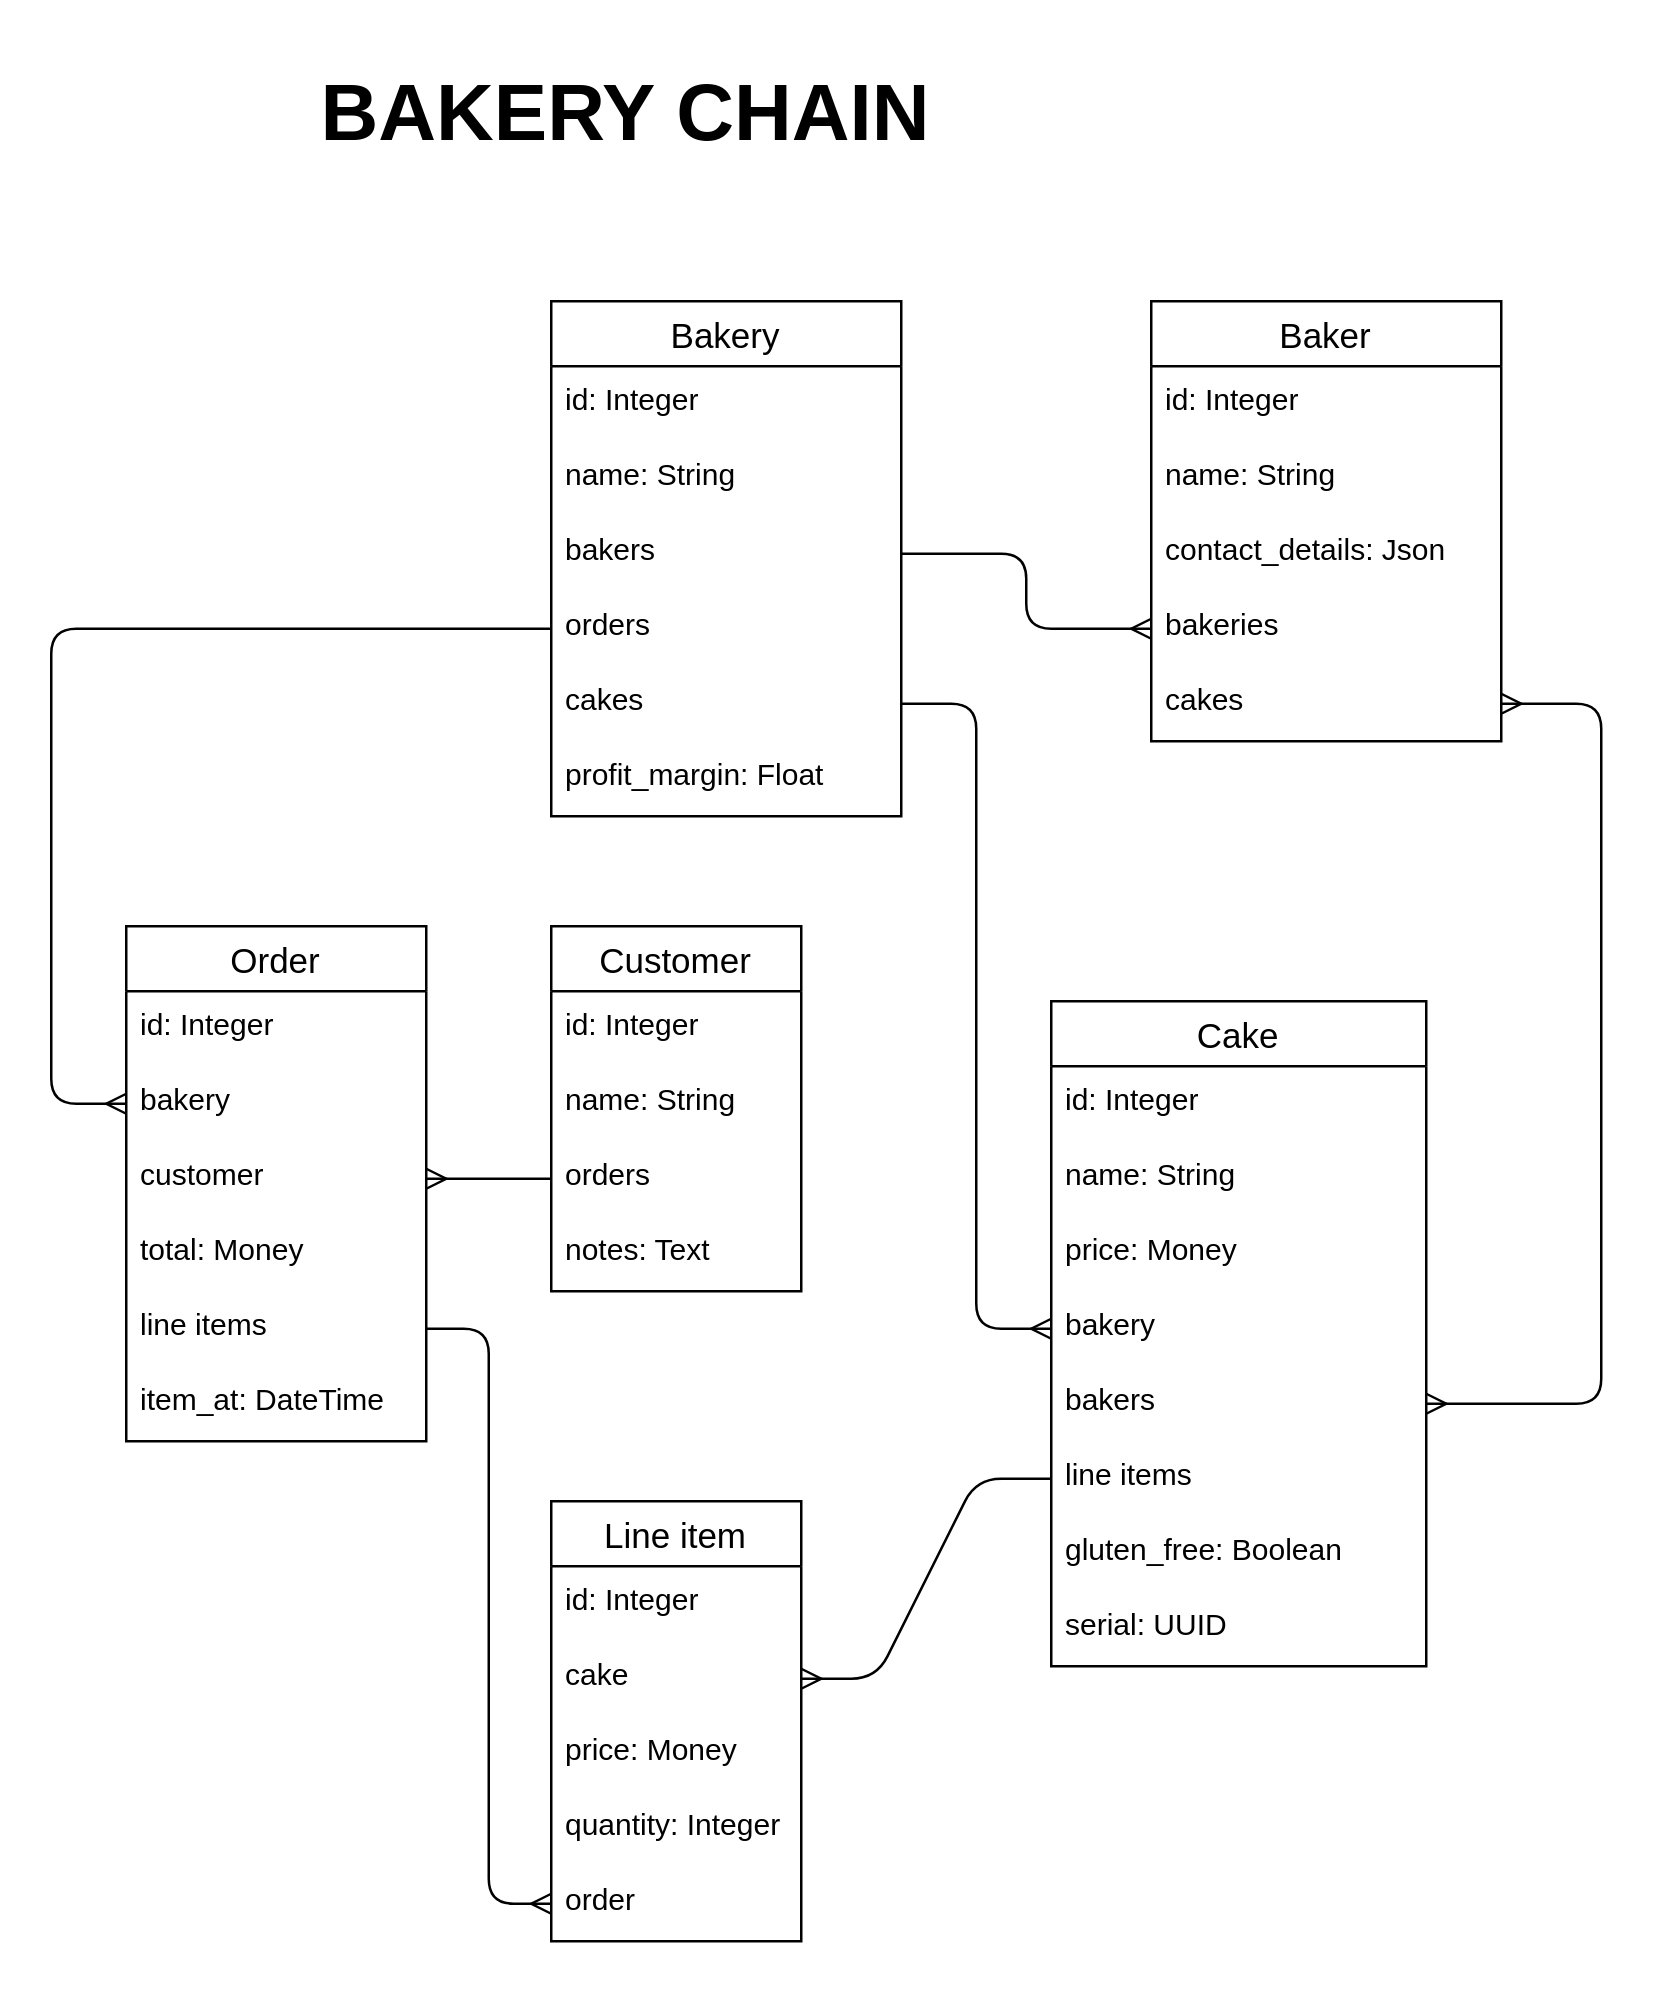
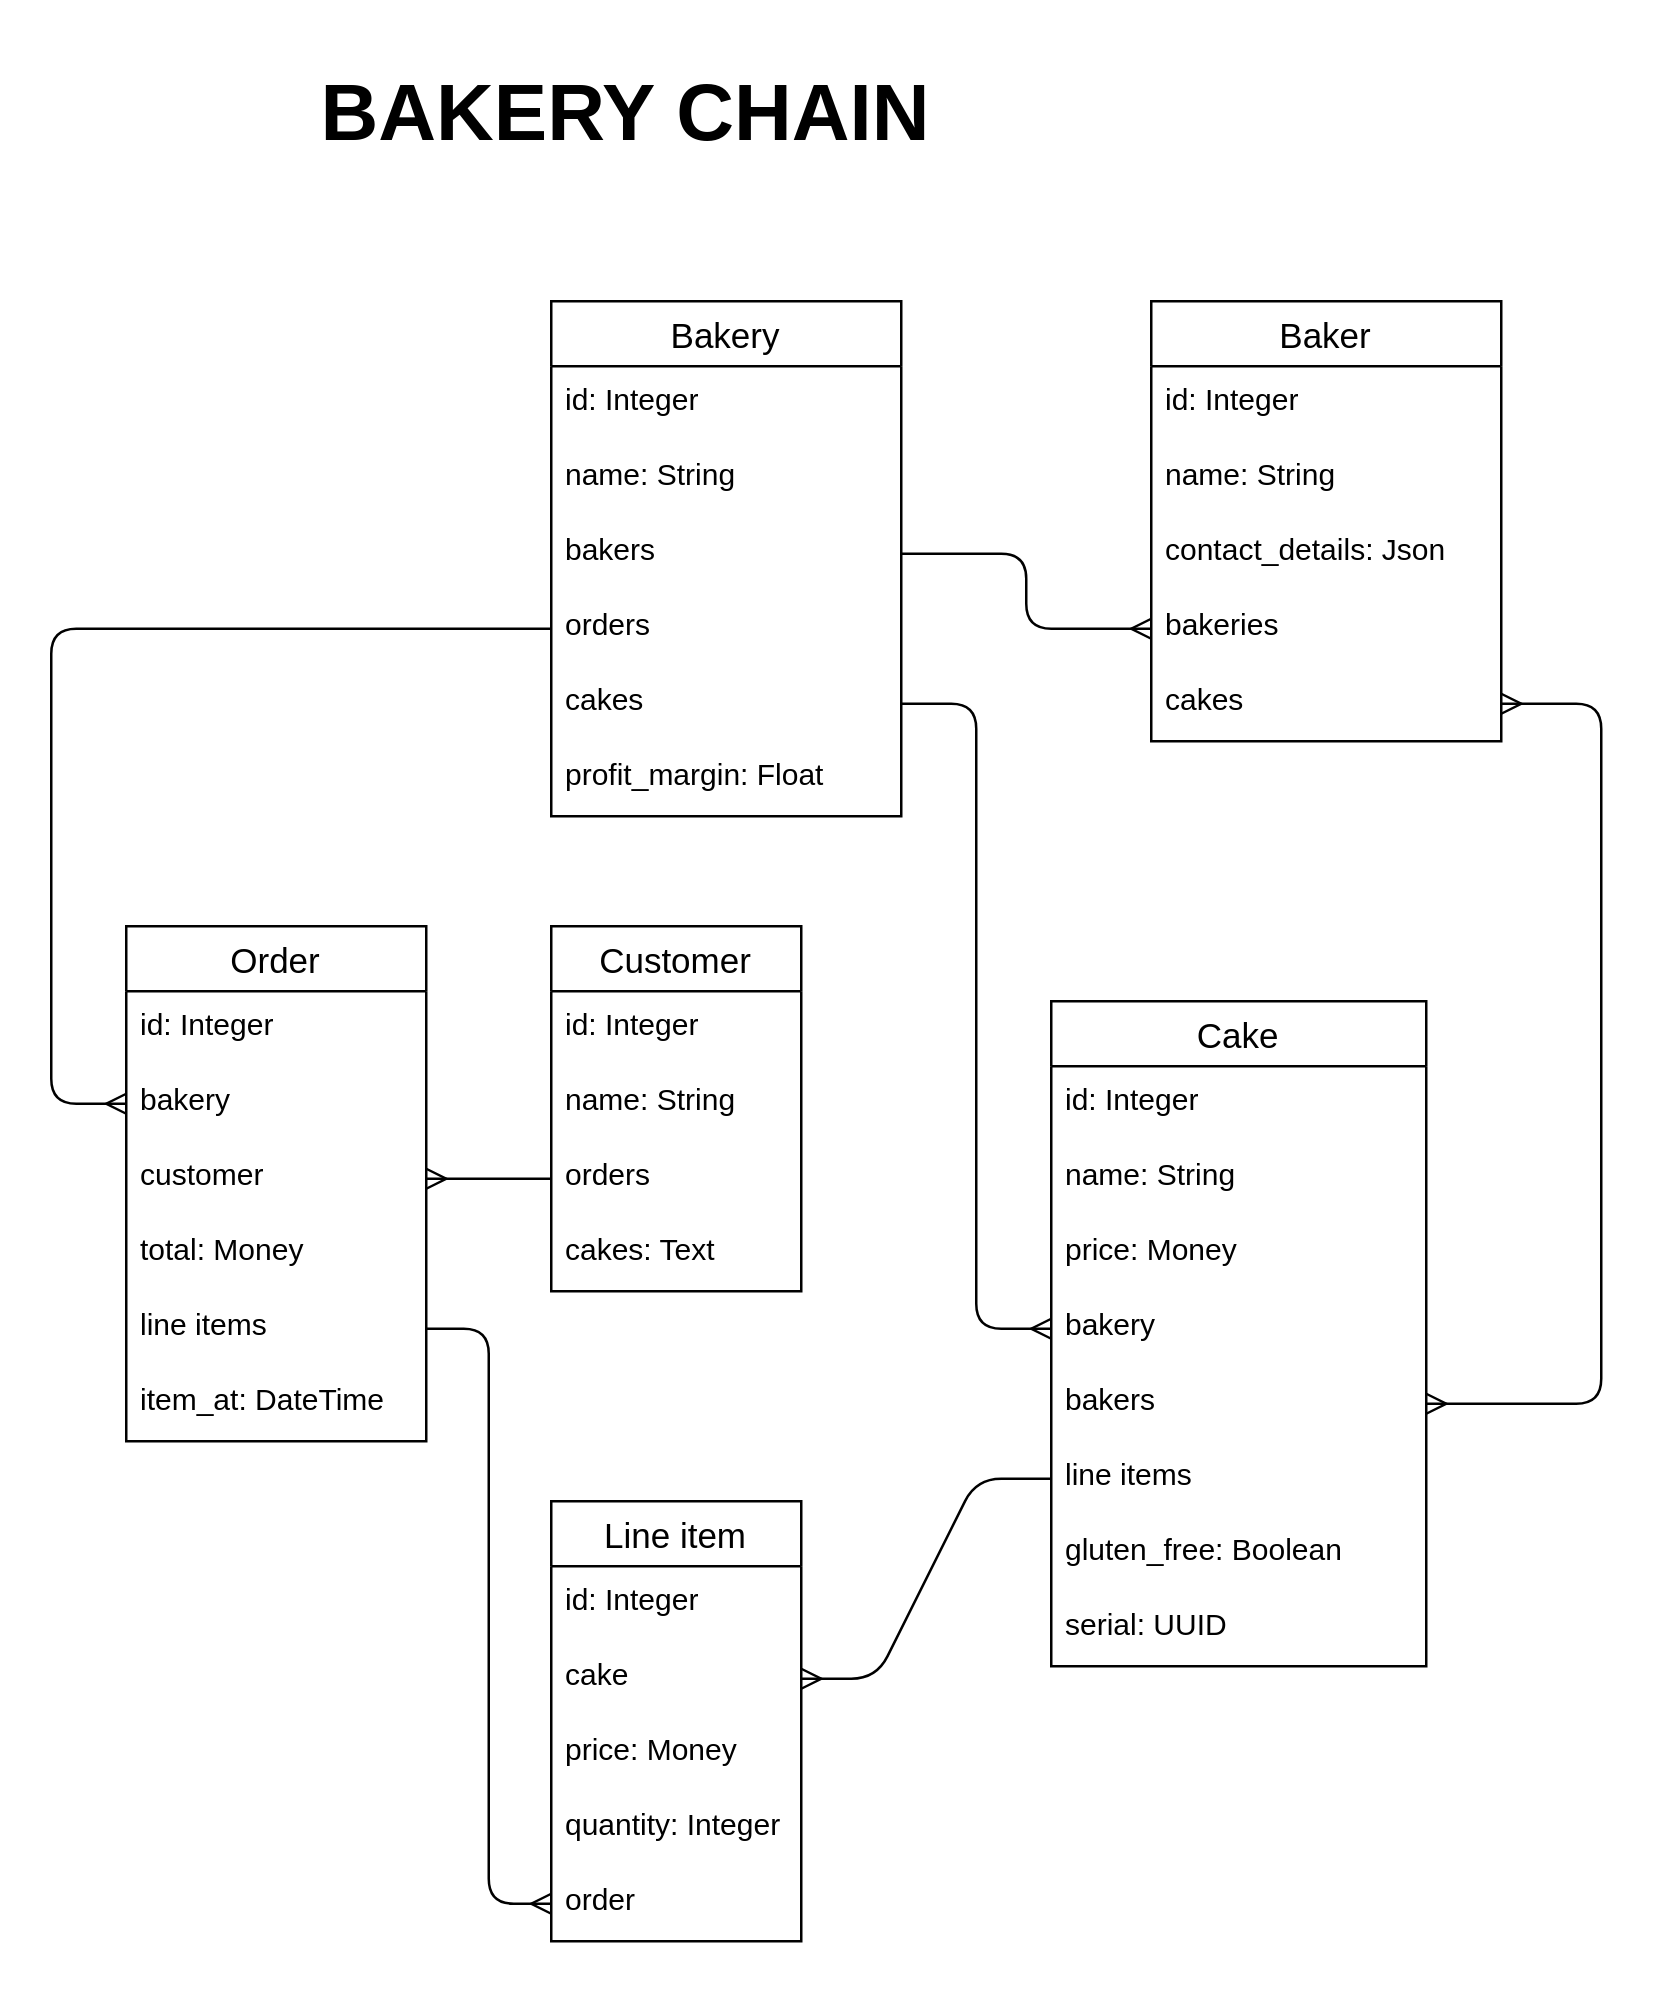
node "notes: Text": label "notes: Text" -> "cakes: Text"
